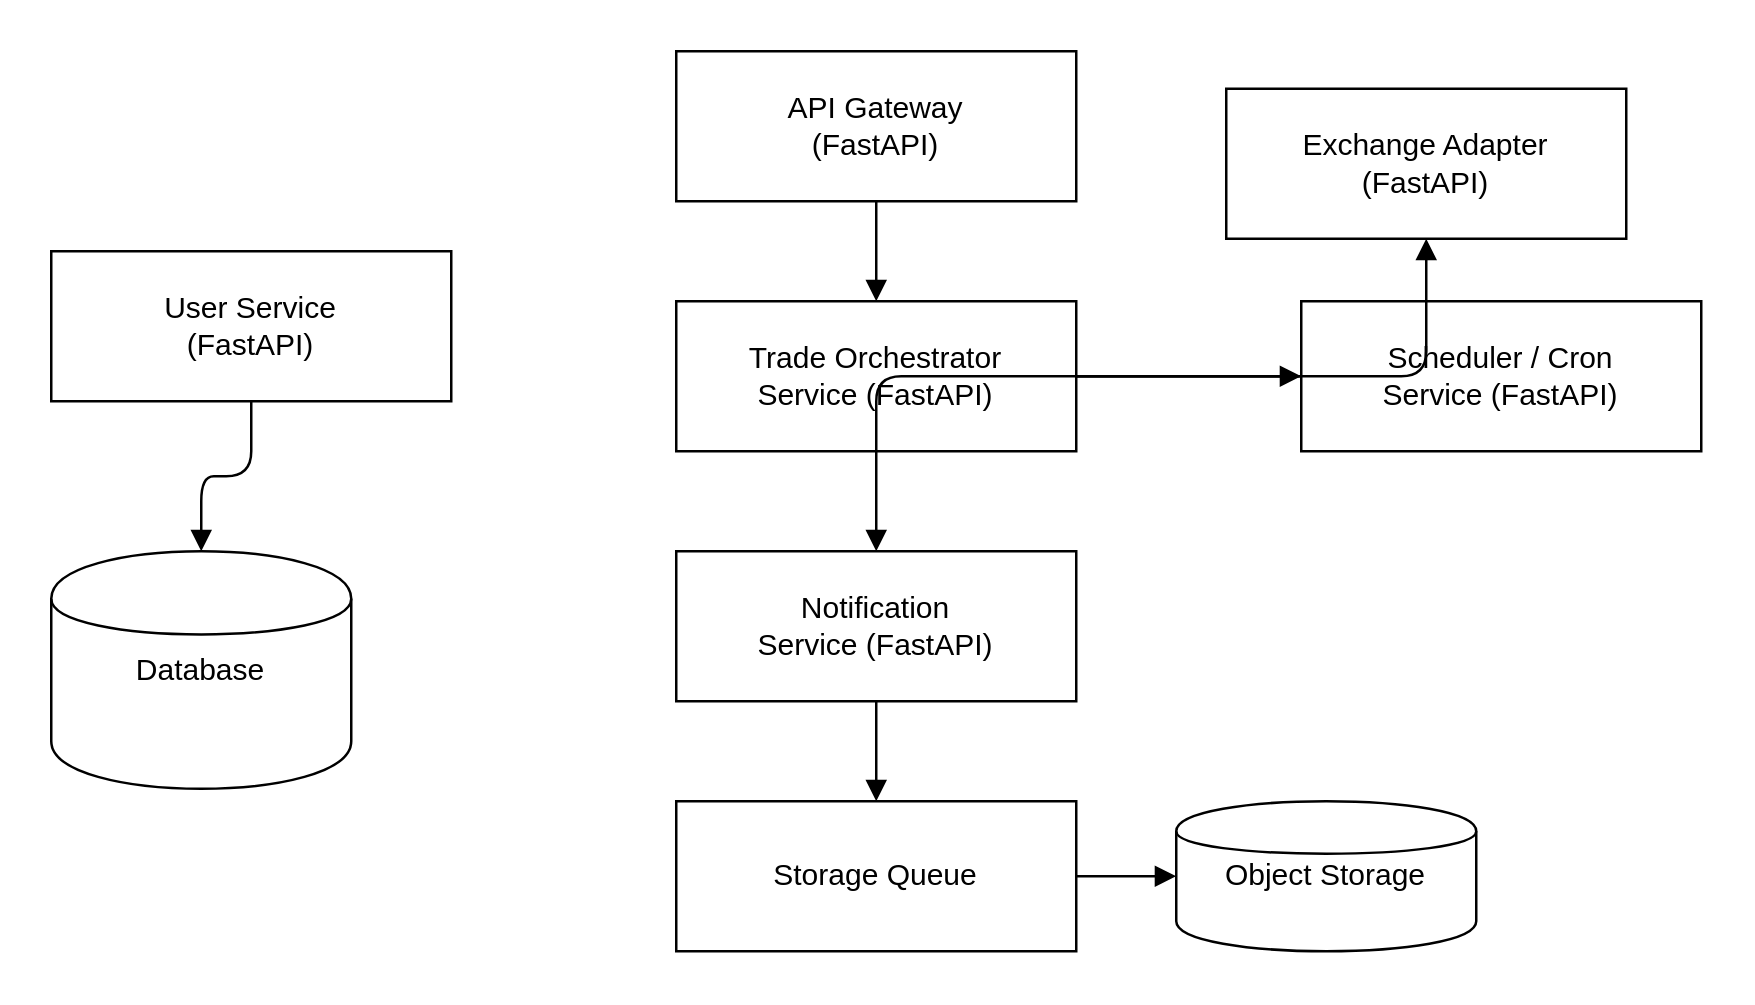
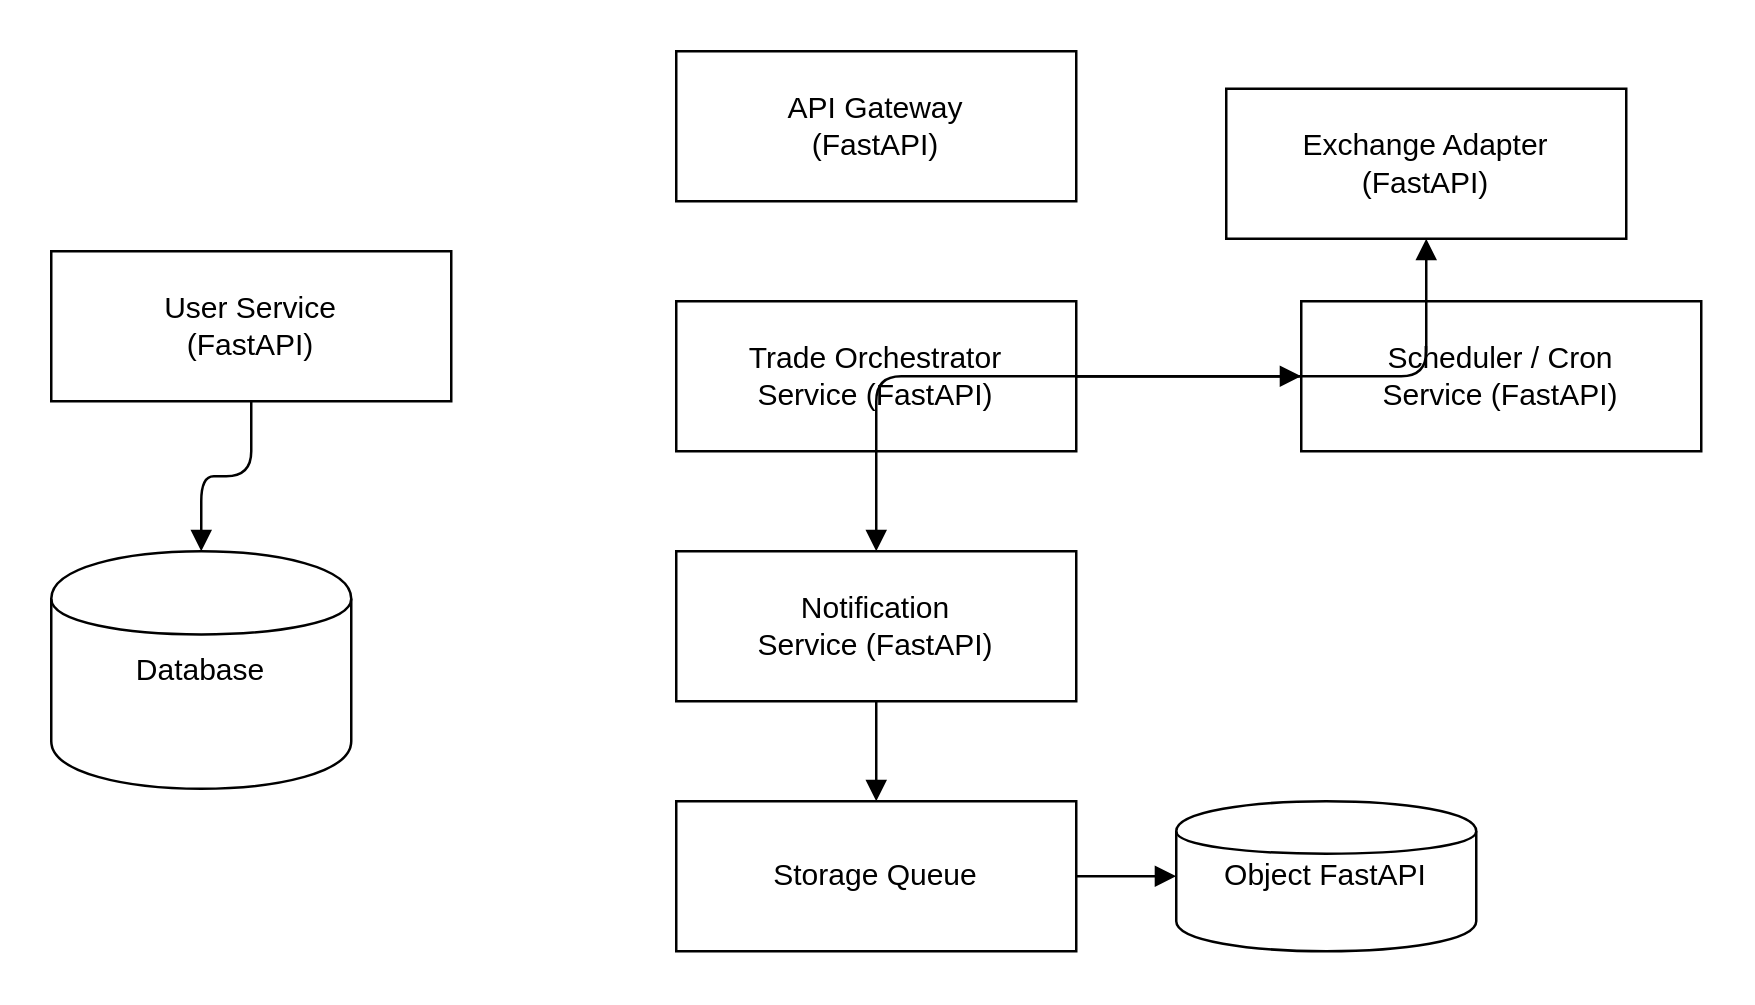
edge "API Gateway (FastAPI)" -> "Trade Orchestrator Service (FastAPI)": removed
node "Object Storage": label "Object Storage" -> "Object FastAPI"
